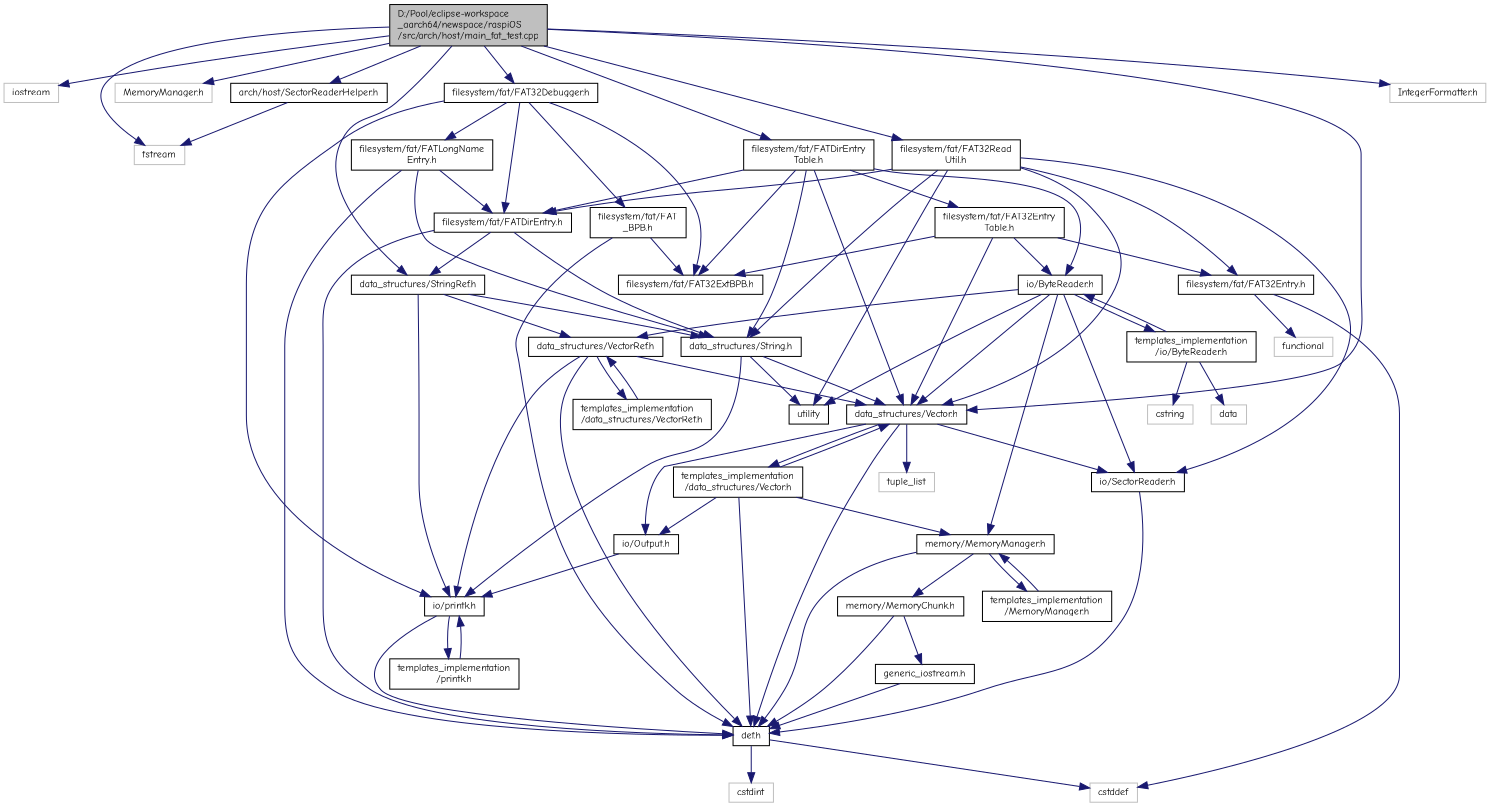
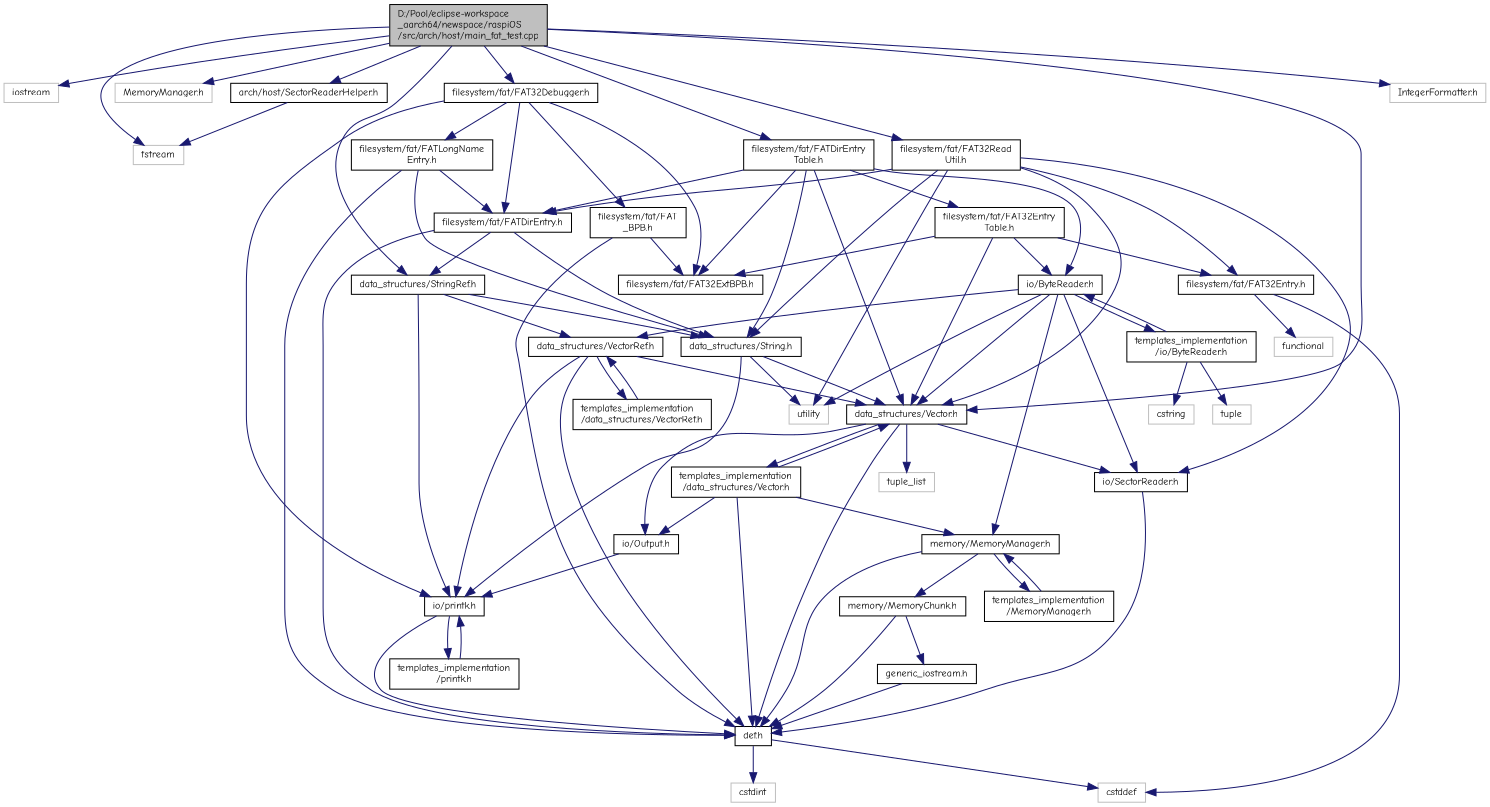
node "utility": color black -> grey75
node "data": label "data" -> "tuple"
